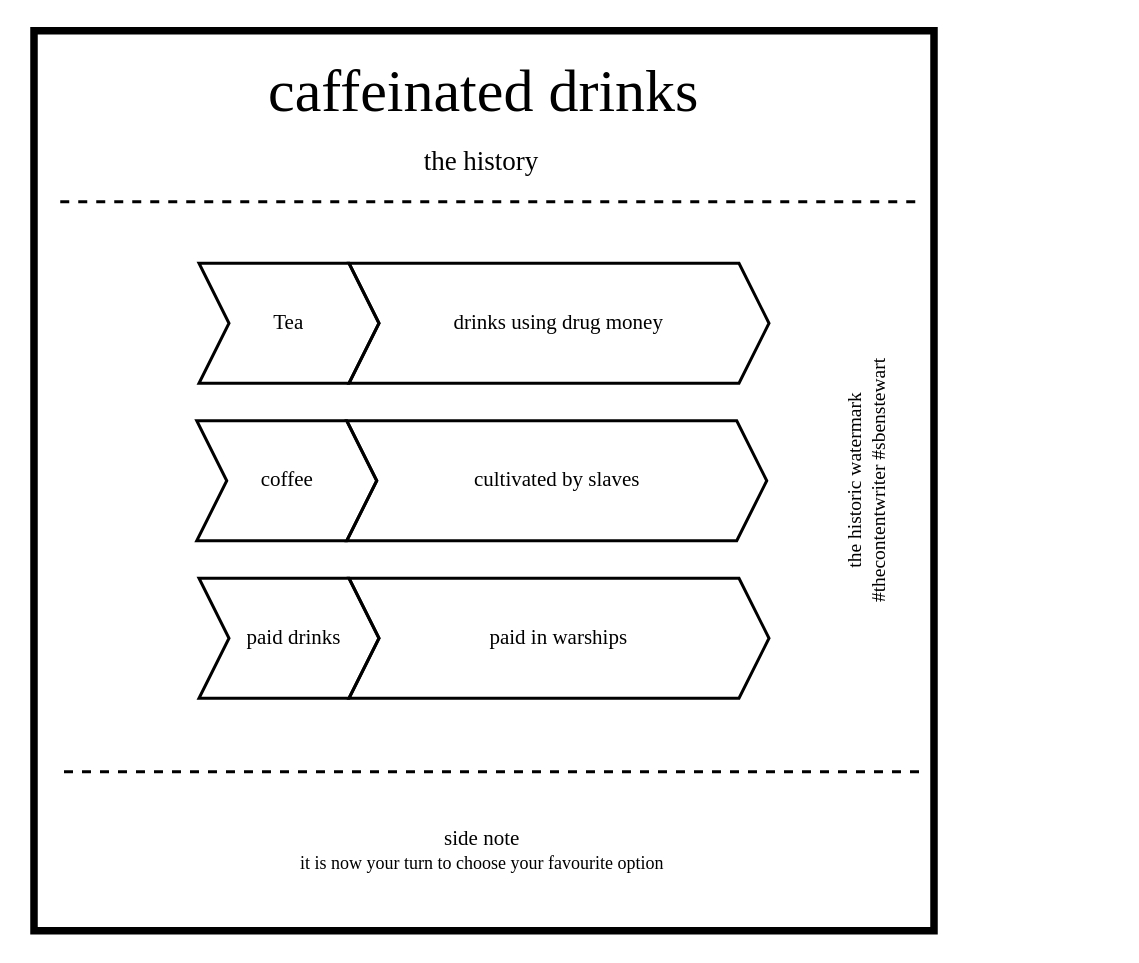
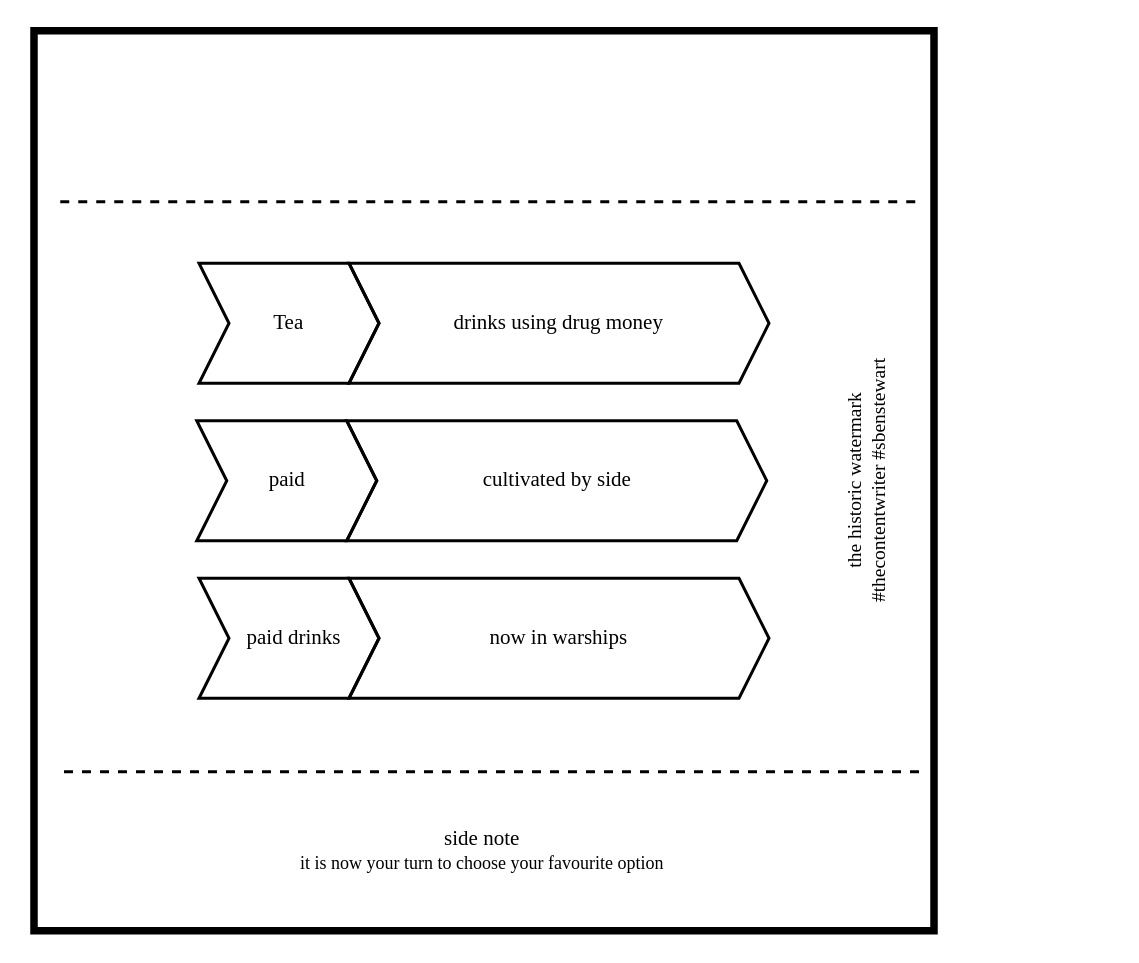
node "caffeinated drinks": removed
node "the history": removed
node "coffee": label "coffee" -> "paid"
node "cultivated by slaves": label "cultivated by slaves" -> "cultivated by side"
node "paid in warships": label "paid in warships" -> "now in warships"
